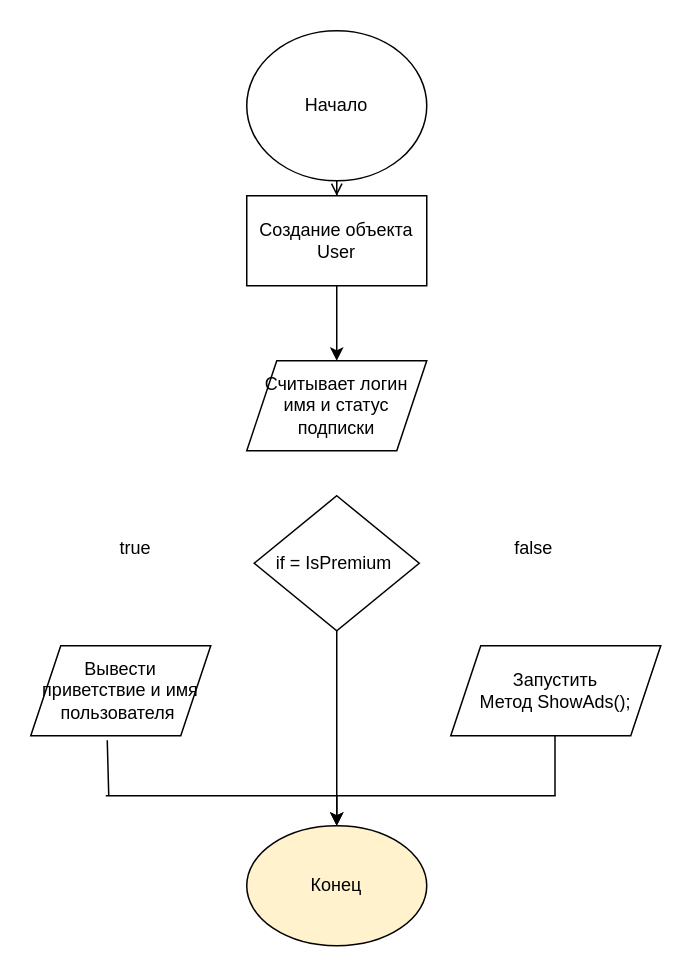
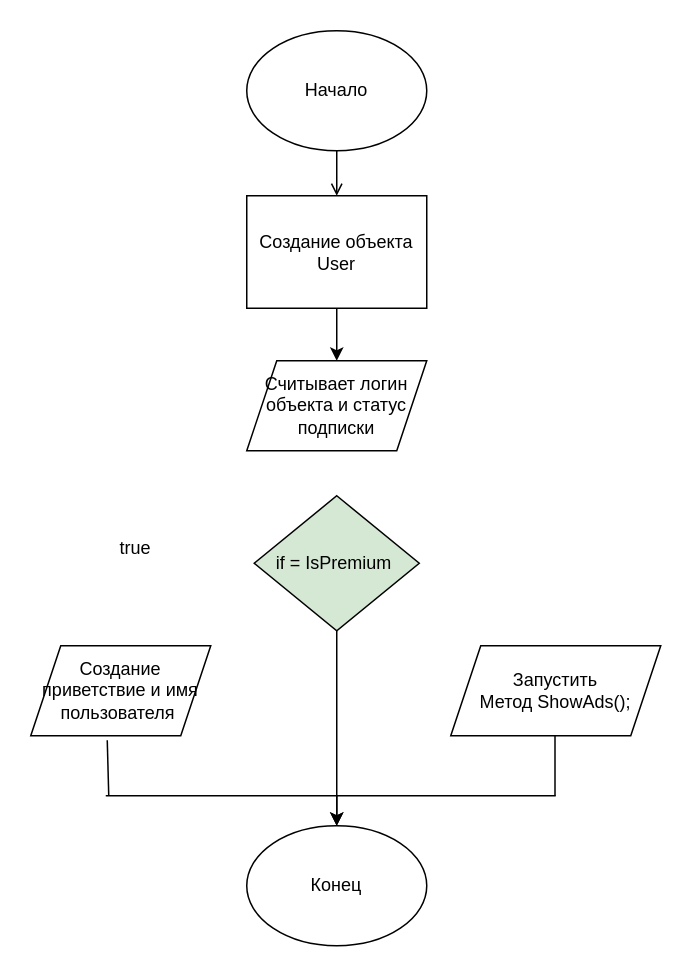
node "Начало": size 180x150 -> 180x120
node "Создание объекта User": size 180x90 -> 180x113
node "Считывает логин имя и статус подписки": label "Считывает логин имя и статус подписки" -> "Считывает логин объекта и статус подписки"
node "false": removed
node "if = IsPremium": fillcolor #ffffff -> #d5e8d4
node "Вывести приветствие и имя пользователя": label "Вывести приветствие и имя пользователя" -> "Создание приветствие и имя пользователя"
node "Конец": fillcolor #fff2cc -> #ffffff
